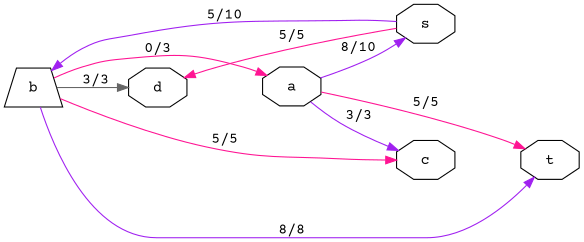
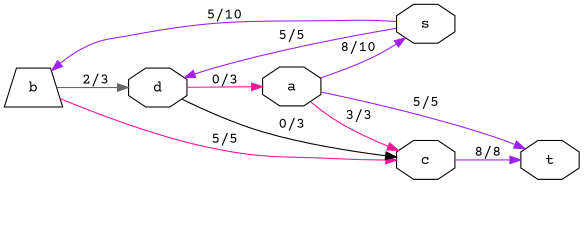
edge "s" -> "d": color deeppink -> purple
edge "b" -> "a": now "d" -> "a"
edge "b" -> "d": label "3/3" -> "2/3"
edge "a" -> "t": color deeppink -> purple
edge "a" -> "c": color purple -> deeppink
edge "d" -> "c": added, label "0/3"
edge "b" -> "t": now "c" -> "t"
